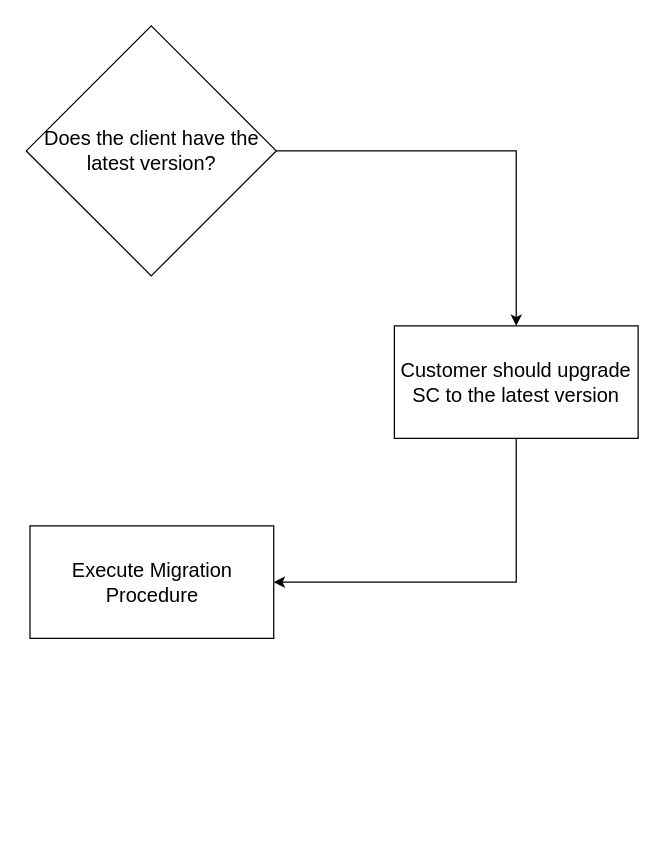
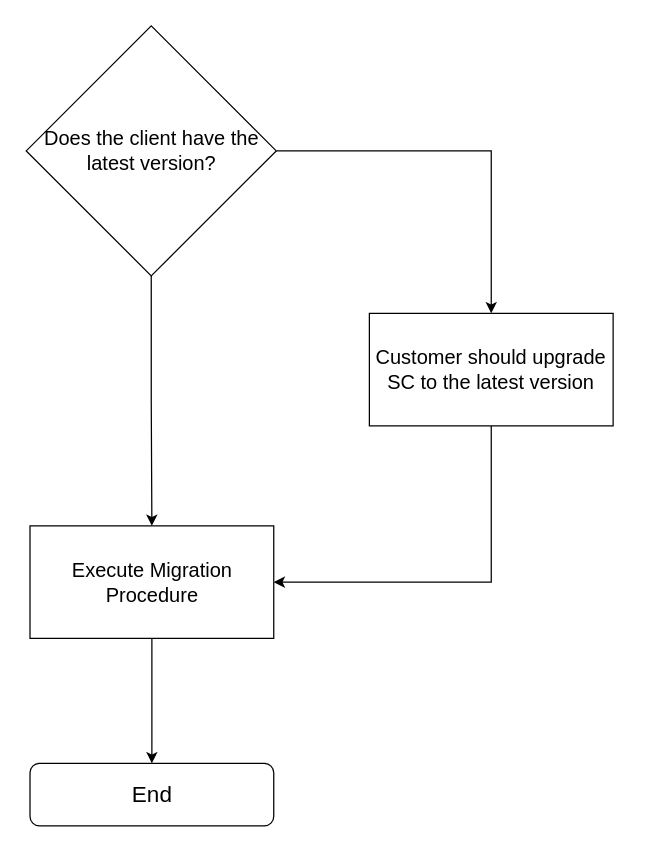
node "Customer should upgrade SC to the latest version": moved (516, 382) -> (491, 369)
edge "Does the client have the latest version?" -> "Execute Migration Procedure": added
edge "Execute Migration Procedure" -> "End": added
node "End": added
